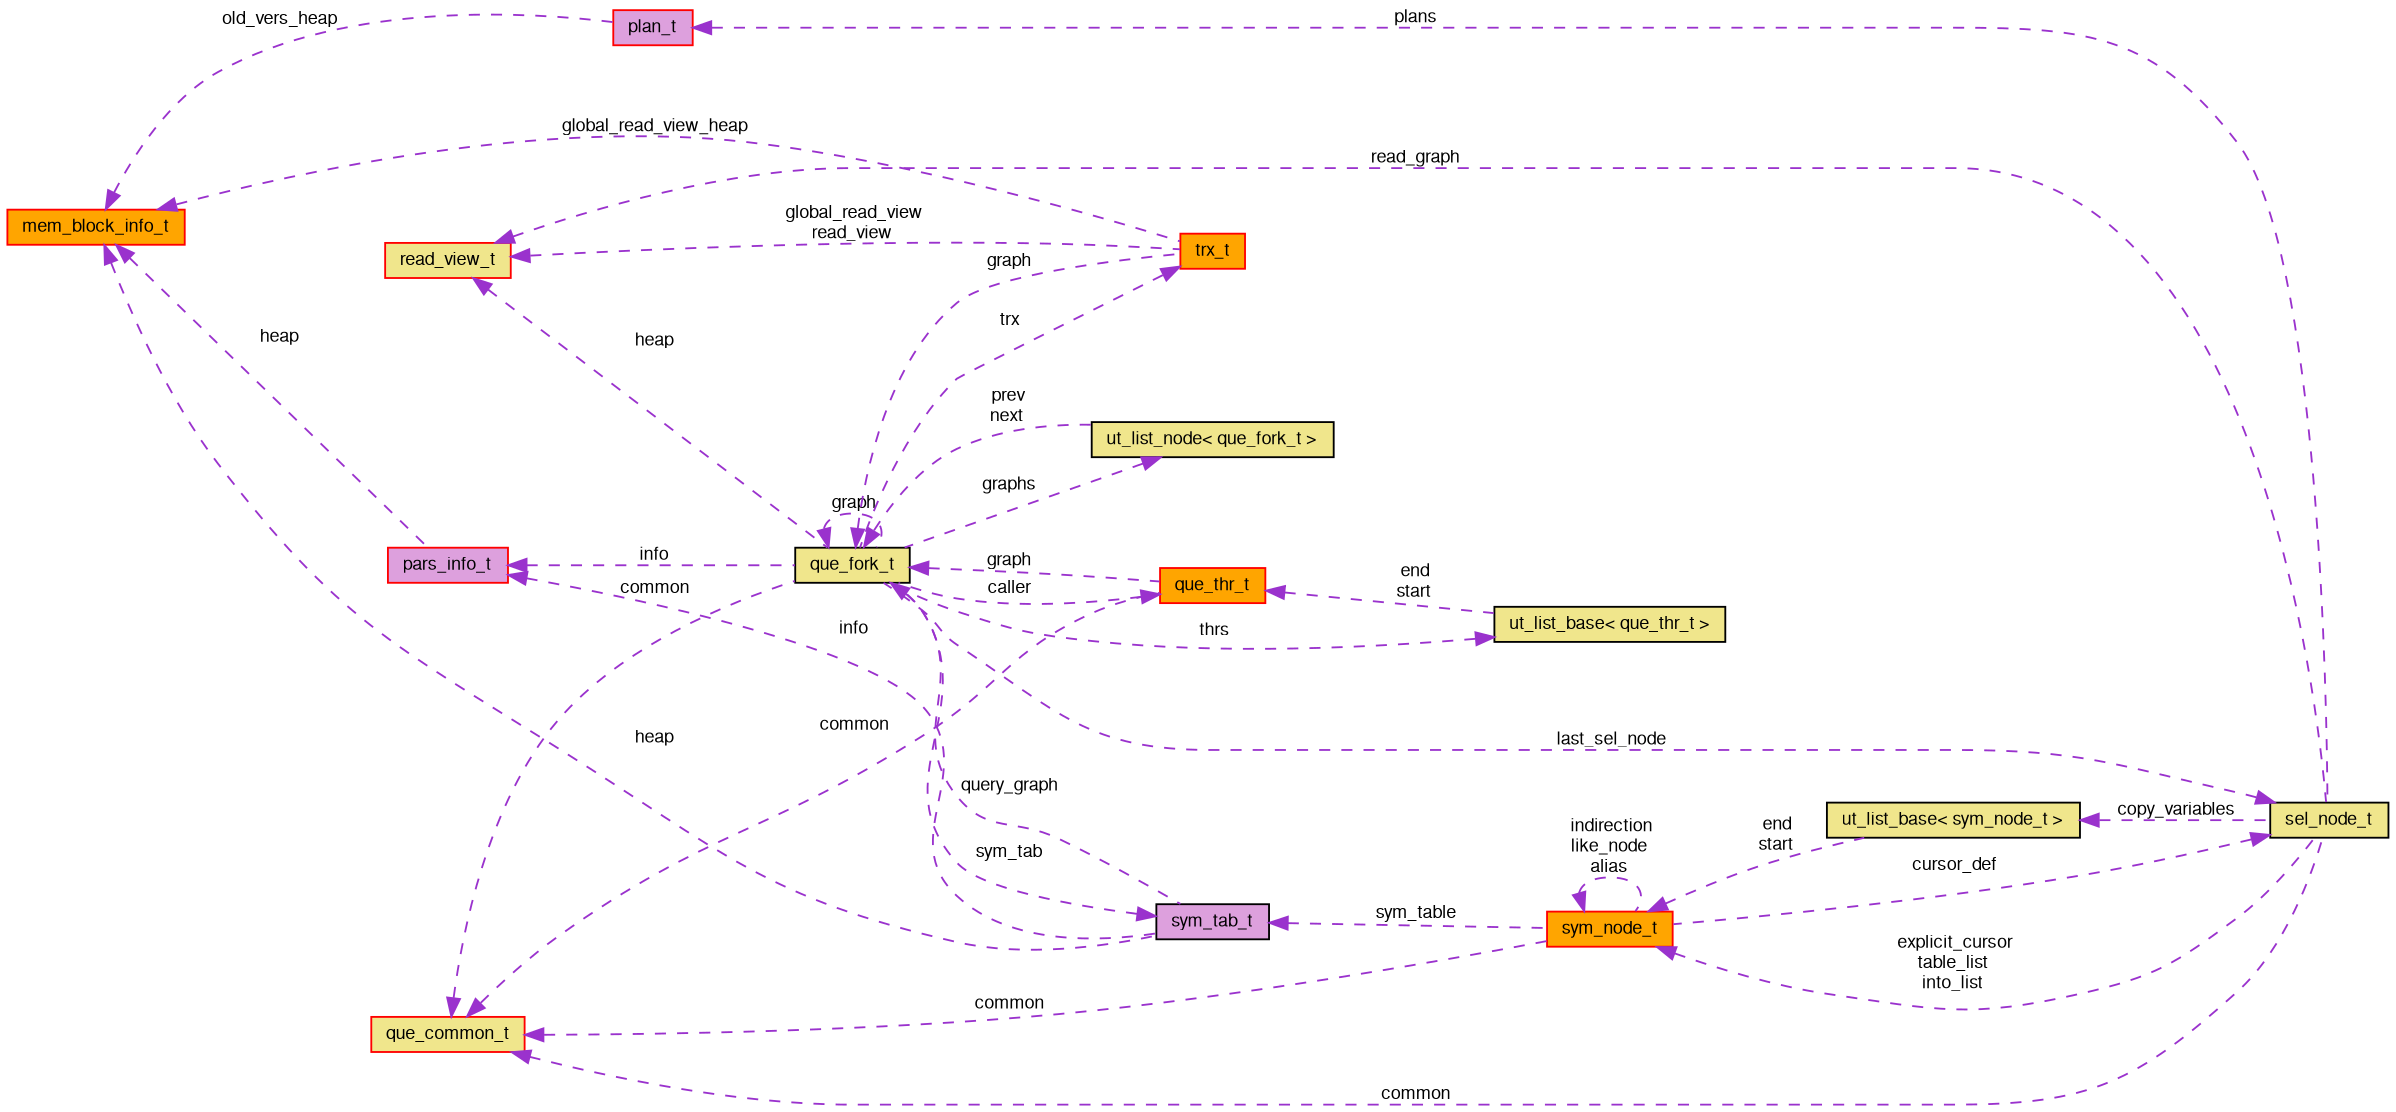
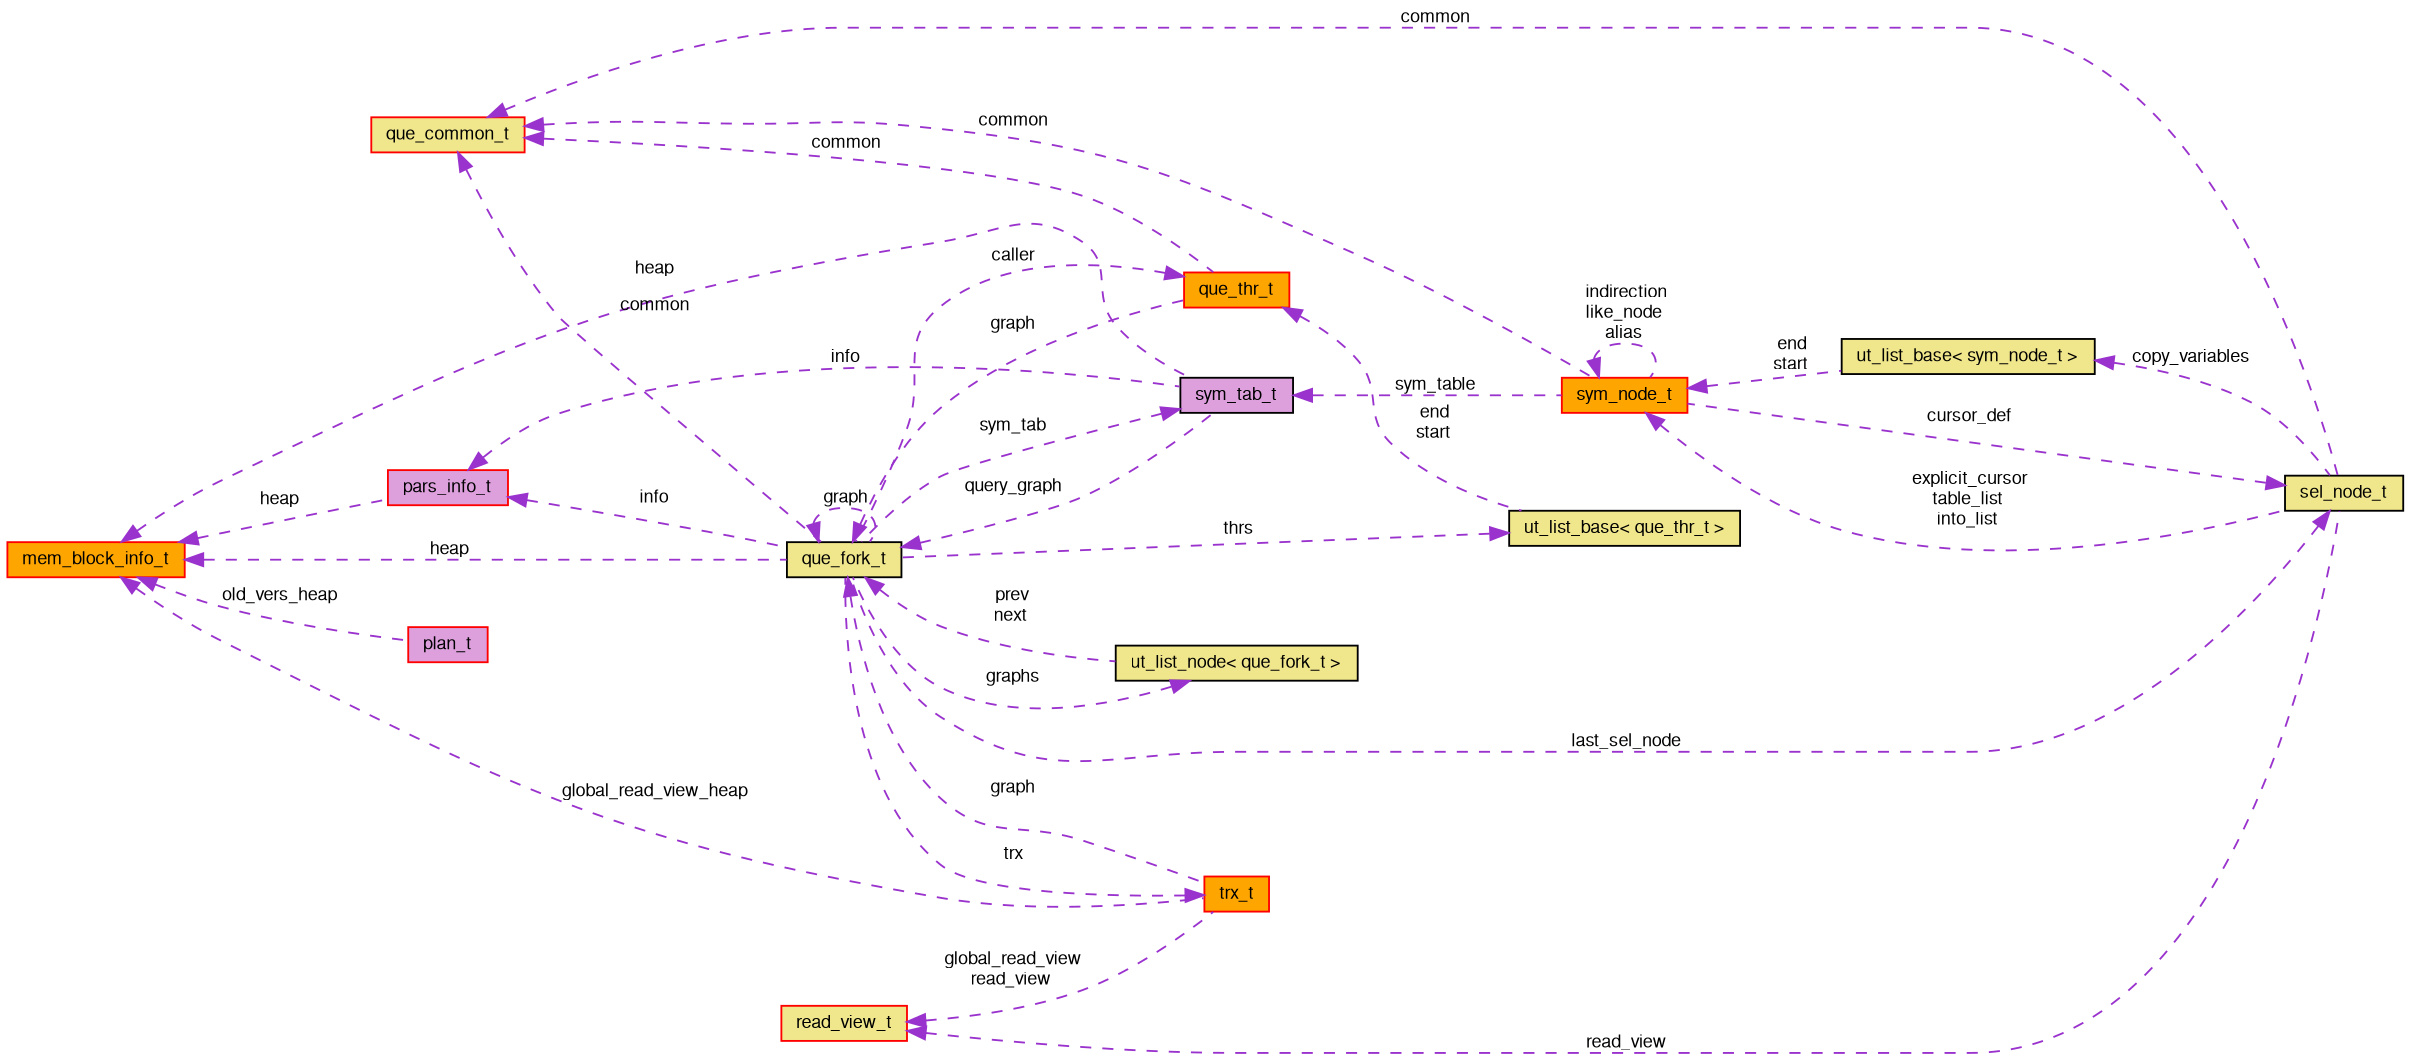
edge "sel_node_t" -> "plan_t": removed, label "plans"
edge "sel_node_t" -> "read_view_t": label " read_graph" -> " read_view"
edge "que_fork_t" -> "read_view_t": now "que_fork_t" -> "mem_block_info_t"
